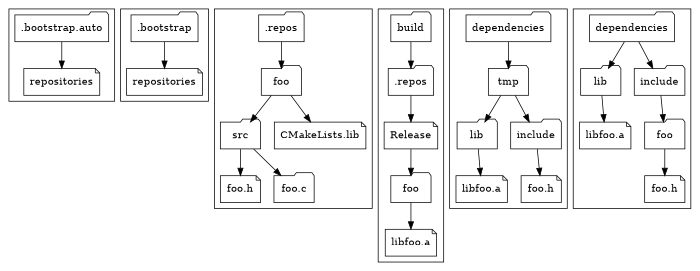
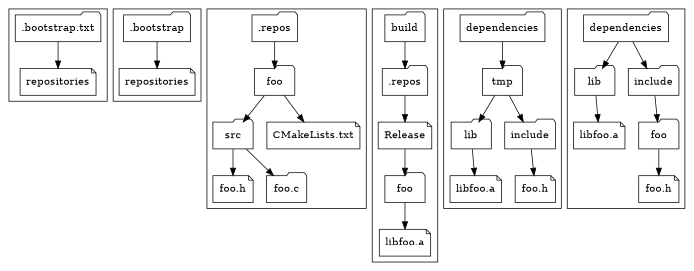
node ".bootstrap.auto": label ".bootstrap.auto" -> ".bootstrap.txt"
node "CMakeLists.lib": label "CMakeLists.lib" -> "CMakeLists.txt"
